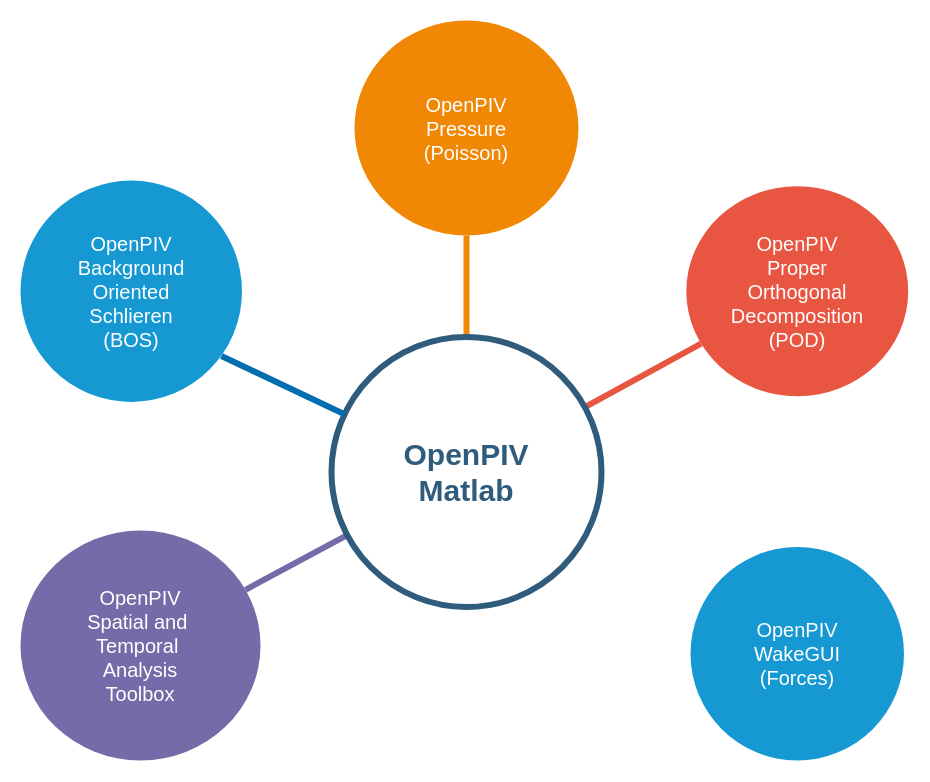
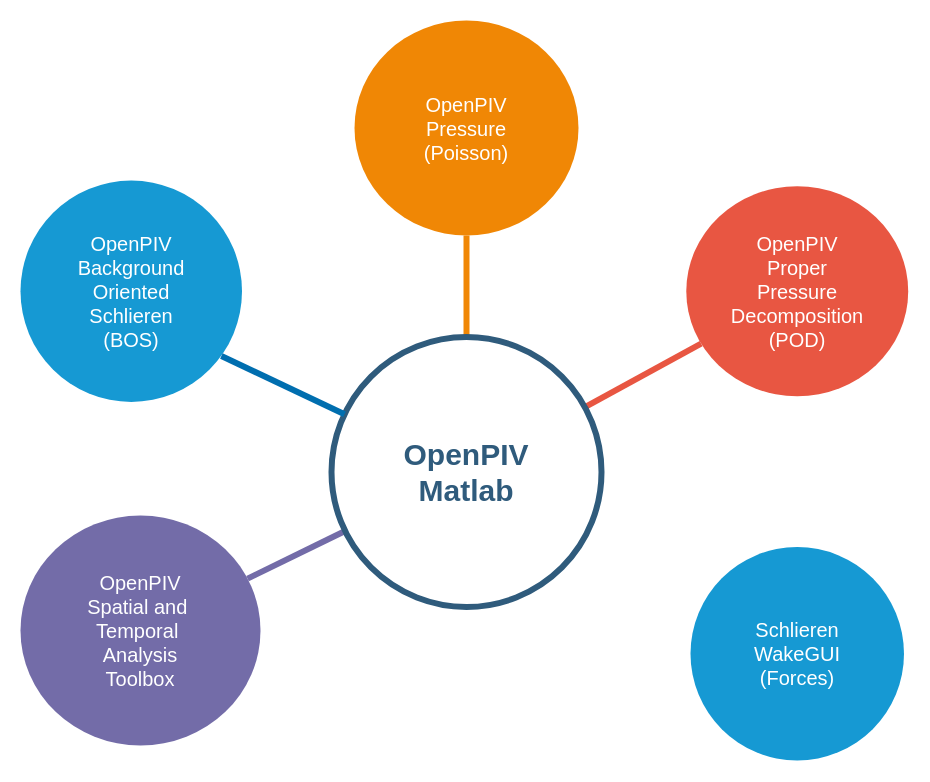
node "OpenPIV Proper Orthogonal Decomposition (POD)": label "OpenPIV Proper Orthogonal Decomposition (POD)" -> "OpenPIV Proper Pressure Decomposition (POD)"
node "OpenPIV Spatial and Temporal Analysis Toolbox": moved (141, 646) -> (141, 631)
node "OpenPIV WakeGUI (Forces)": label "OpenPIV WakeGUI (Forces)" -> "Schlieren WakeGUI (Forces)"
